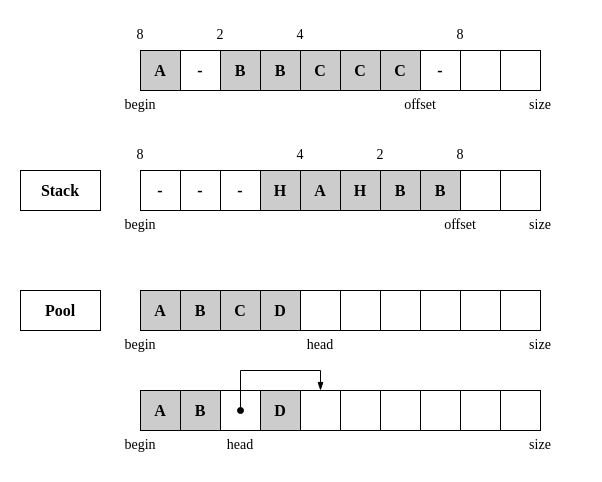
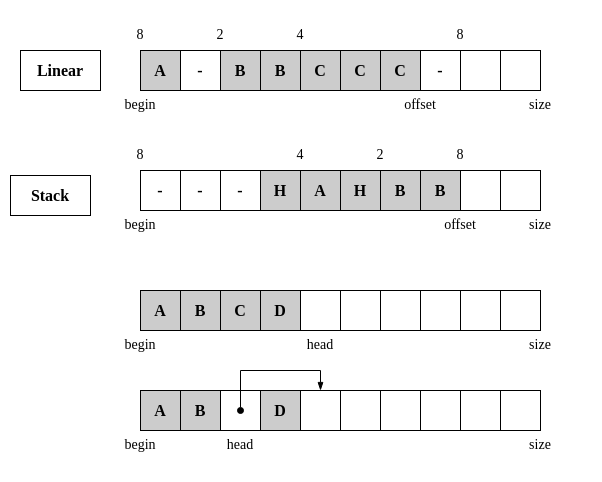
node "Linear": added
node "Stack": moved (61, 191) -> (51, 196)
node "Pool": removed
